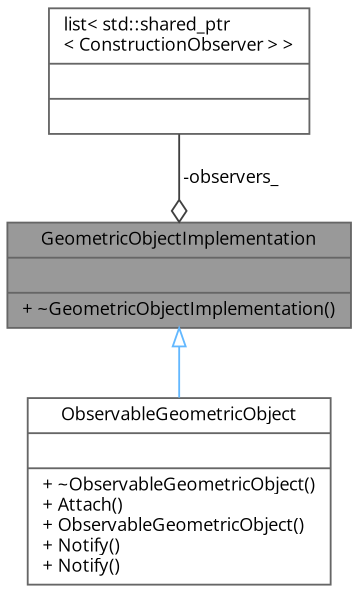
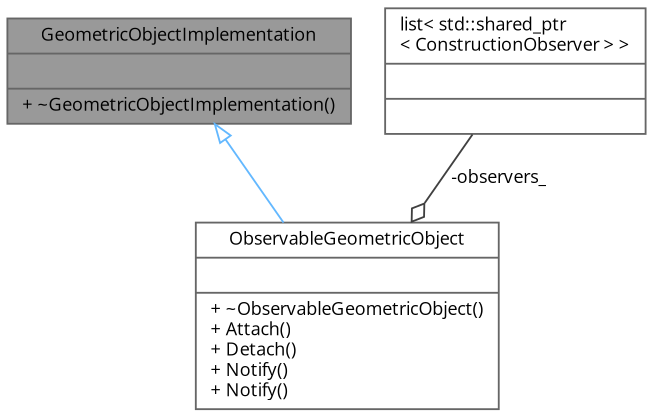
edge "list< std::shared_ptr" -> "GeometricObjectImplementation": now "list< std::shared_ptr" -> "ObservableGeometricObject"
node "ObservableGeometricObject": text "+ ObservableGeometricObject()" -> "+ Detach()"
